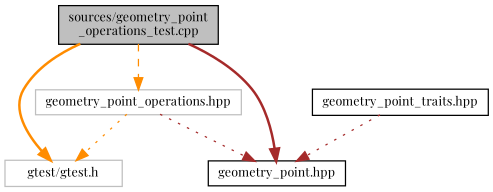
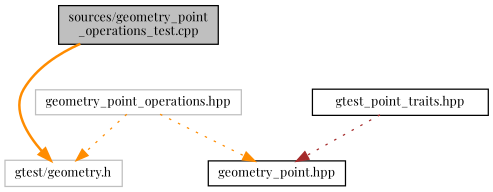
edge "sources/geometry_point _operations_test.cpp" -> "geometry_point_operations.hpp": removed
edge "sources/geometry_point _operations_test.cpp" -> "geometry_point.hpp": removed
node "geometry_point_traits.hpp": label "geometry_point_traits.hpp" -> "gtest_point_traits.hpp"
edge "geometry_point_operations.hpp" -> "geometry_point.hpp": color brown -> darkorange
node "gtest/gtest.h": label "gtest/gtest.h" -> "gtest/geometry.h"
